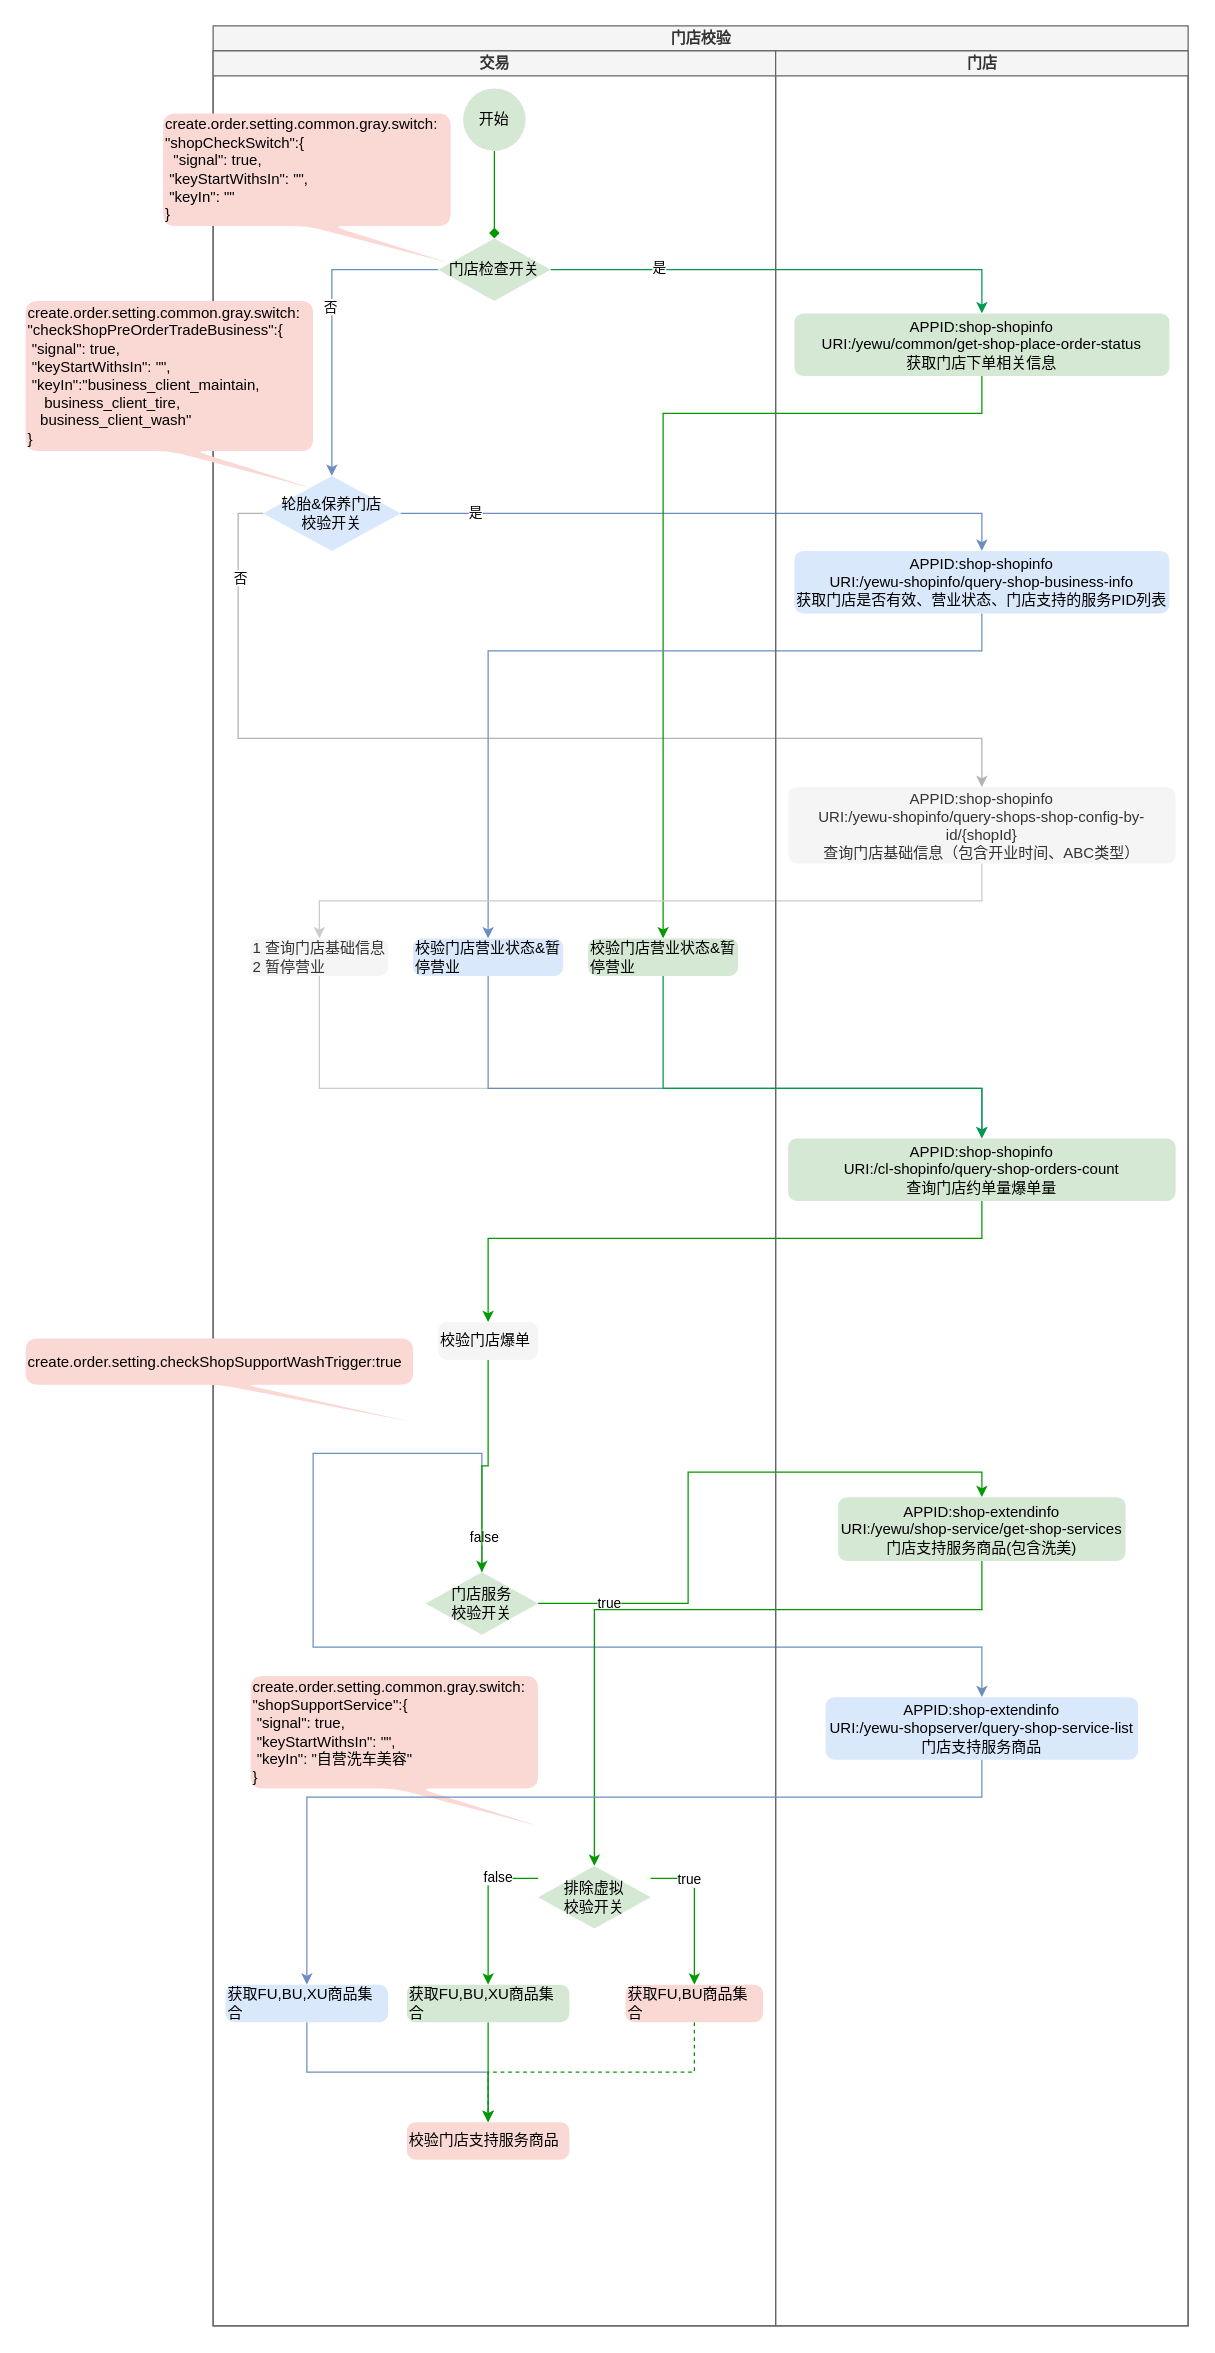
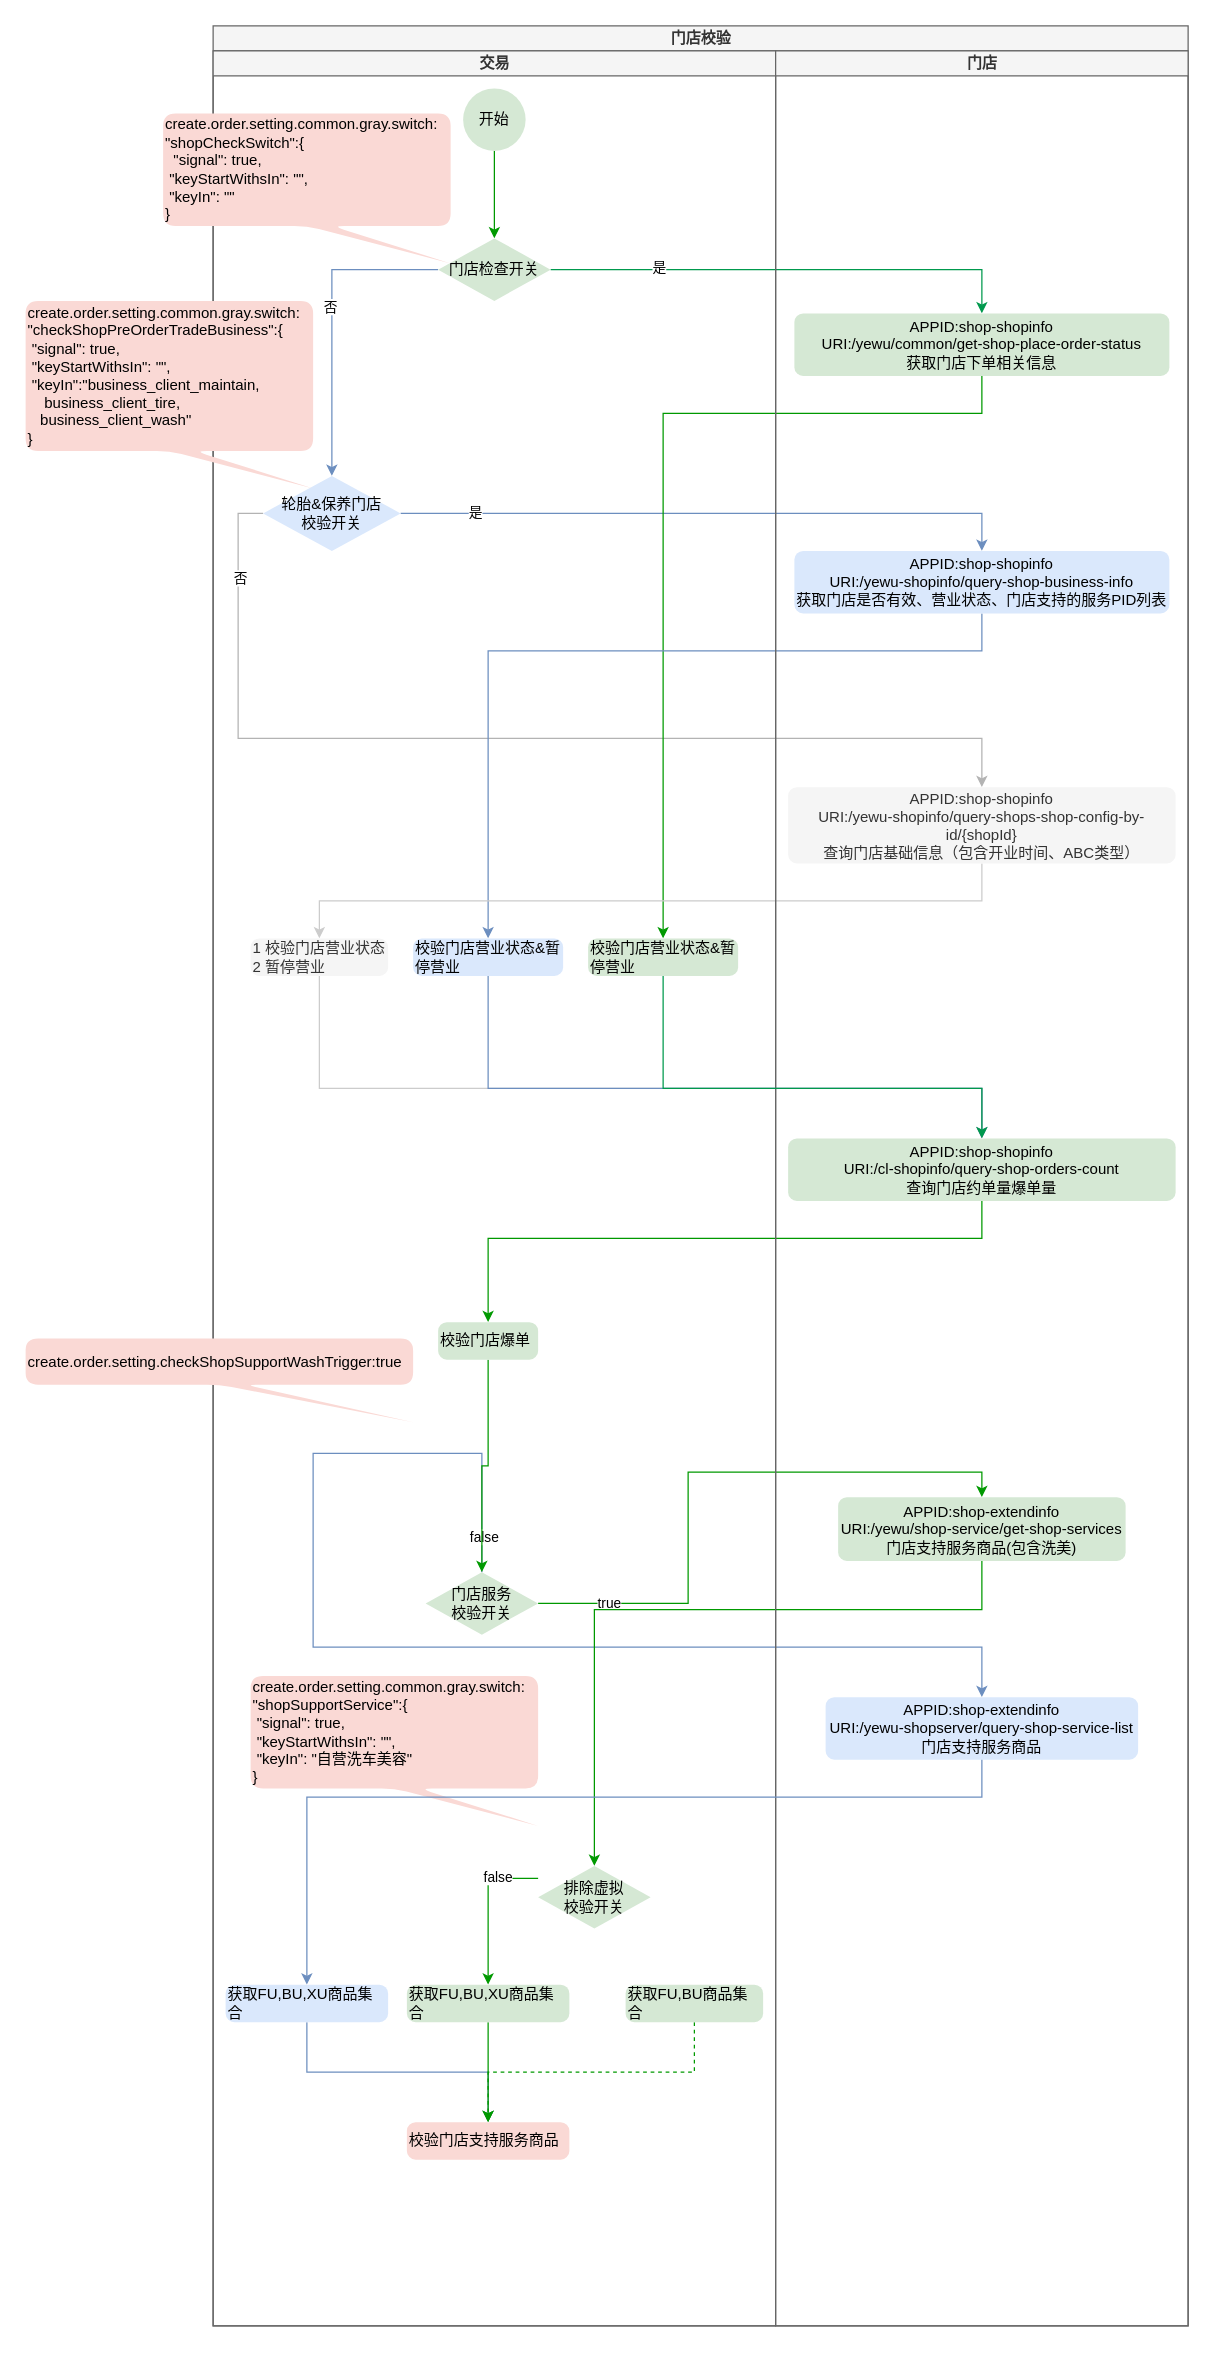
edge "开始" -> "门店检查开关": arrowhead diamond -> classic
node "1 查询门店基础信息 2 暂停营业": label "1 查询门店基础信息 2 暂停营业" -> "1 校验门店营业状态 2 暂停营业"
node "校验门店爆单": fillcolor #f5f5f5 -> #d5e8d4
edge "排除虚拟 校验开关" -> "获取FU,BU商品集合": removed, label "true"
node "获取FU,BU商品集合": fillcolor #fad9d5 -> #d5e8d4
